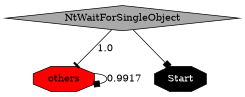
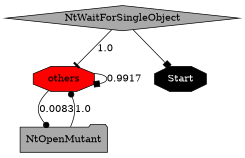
node "NtOpenMutant": added
